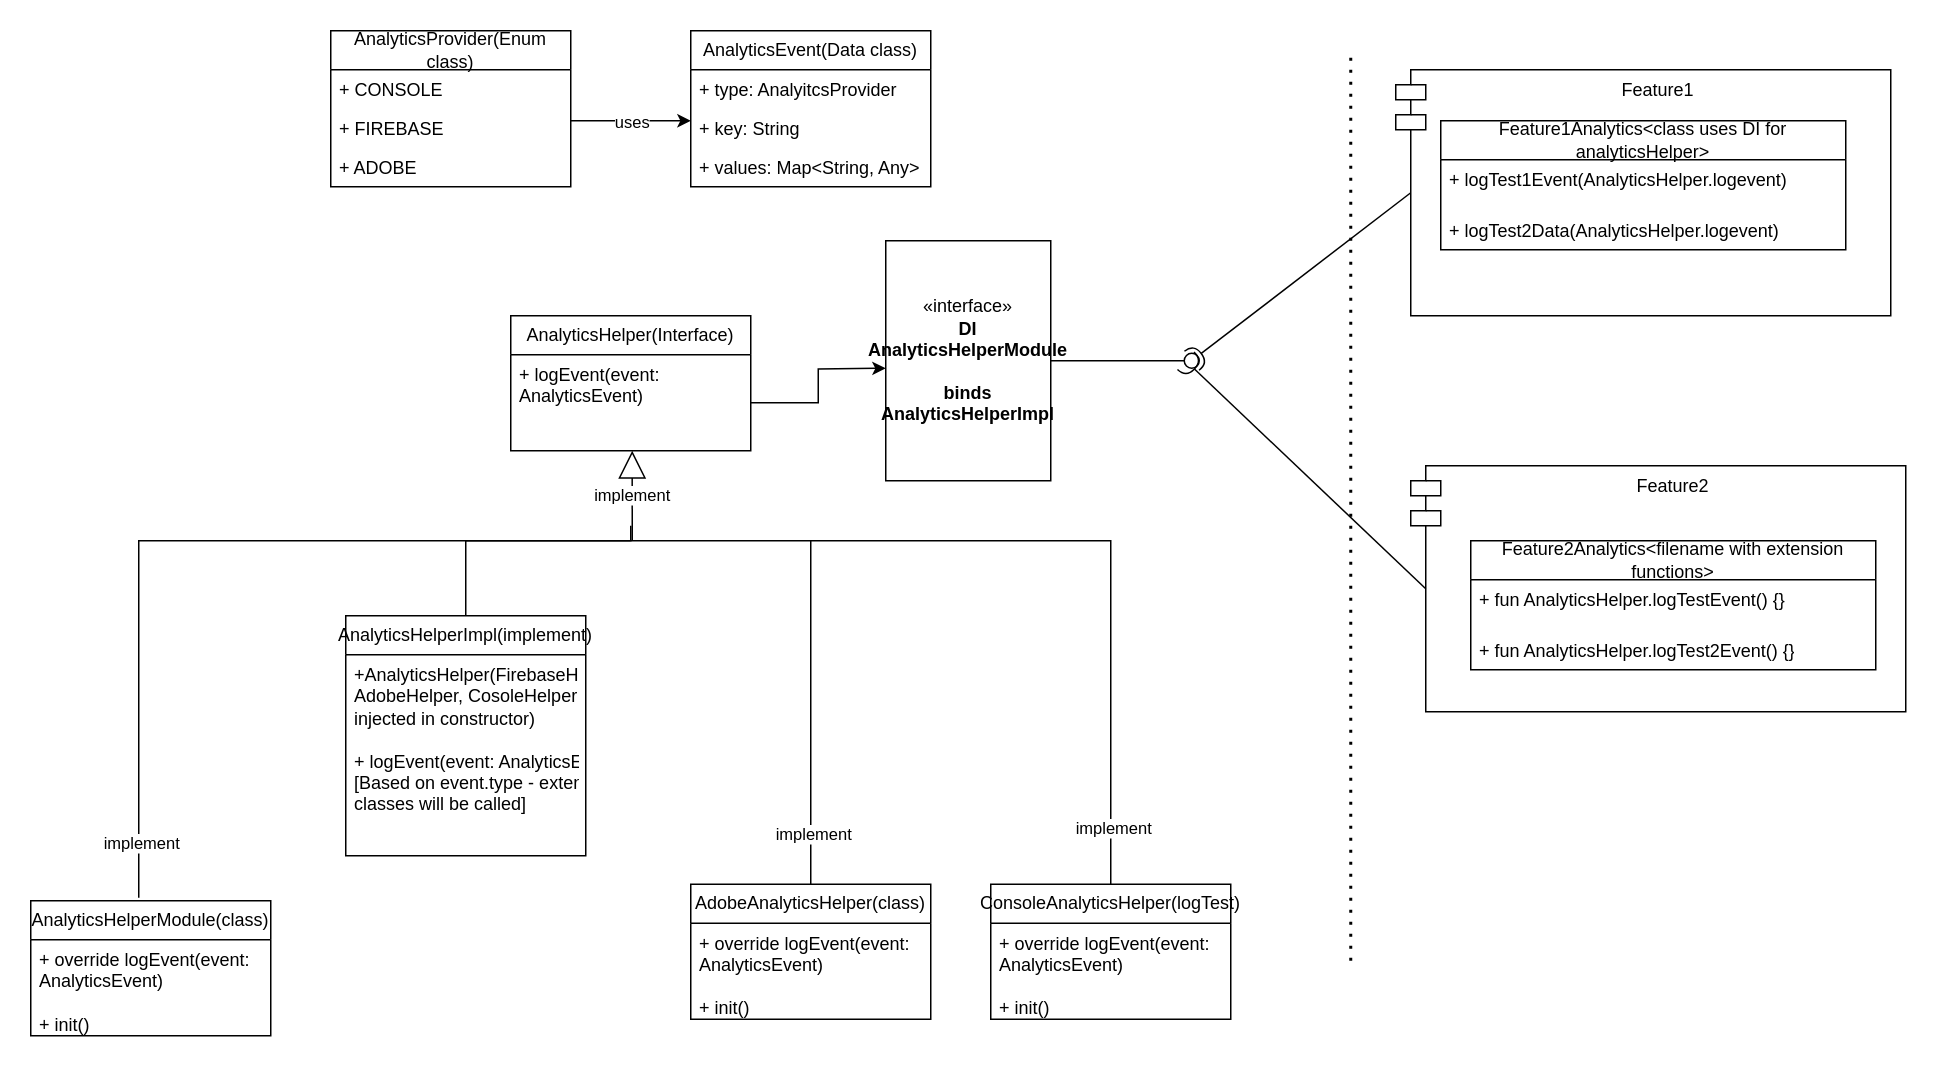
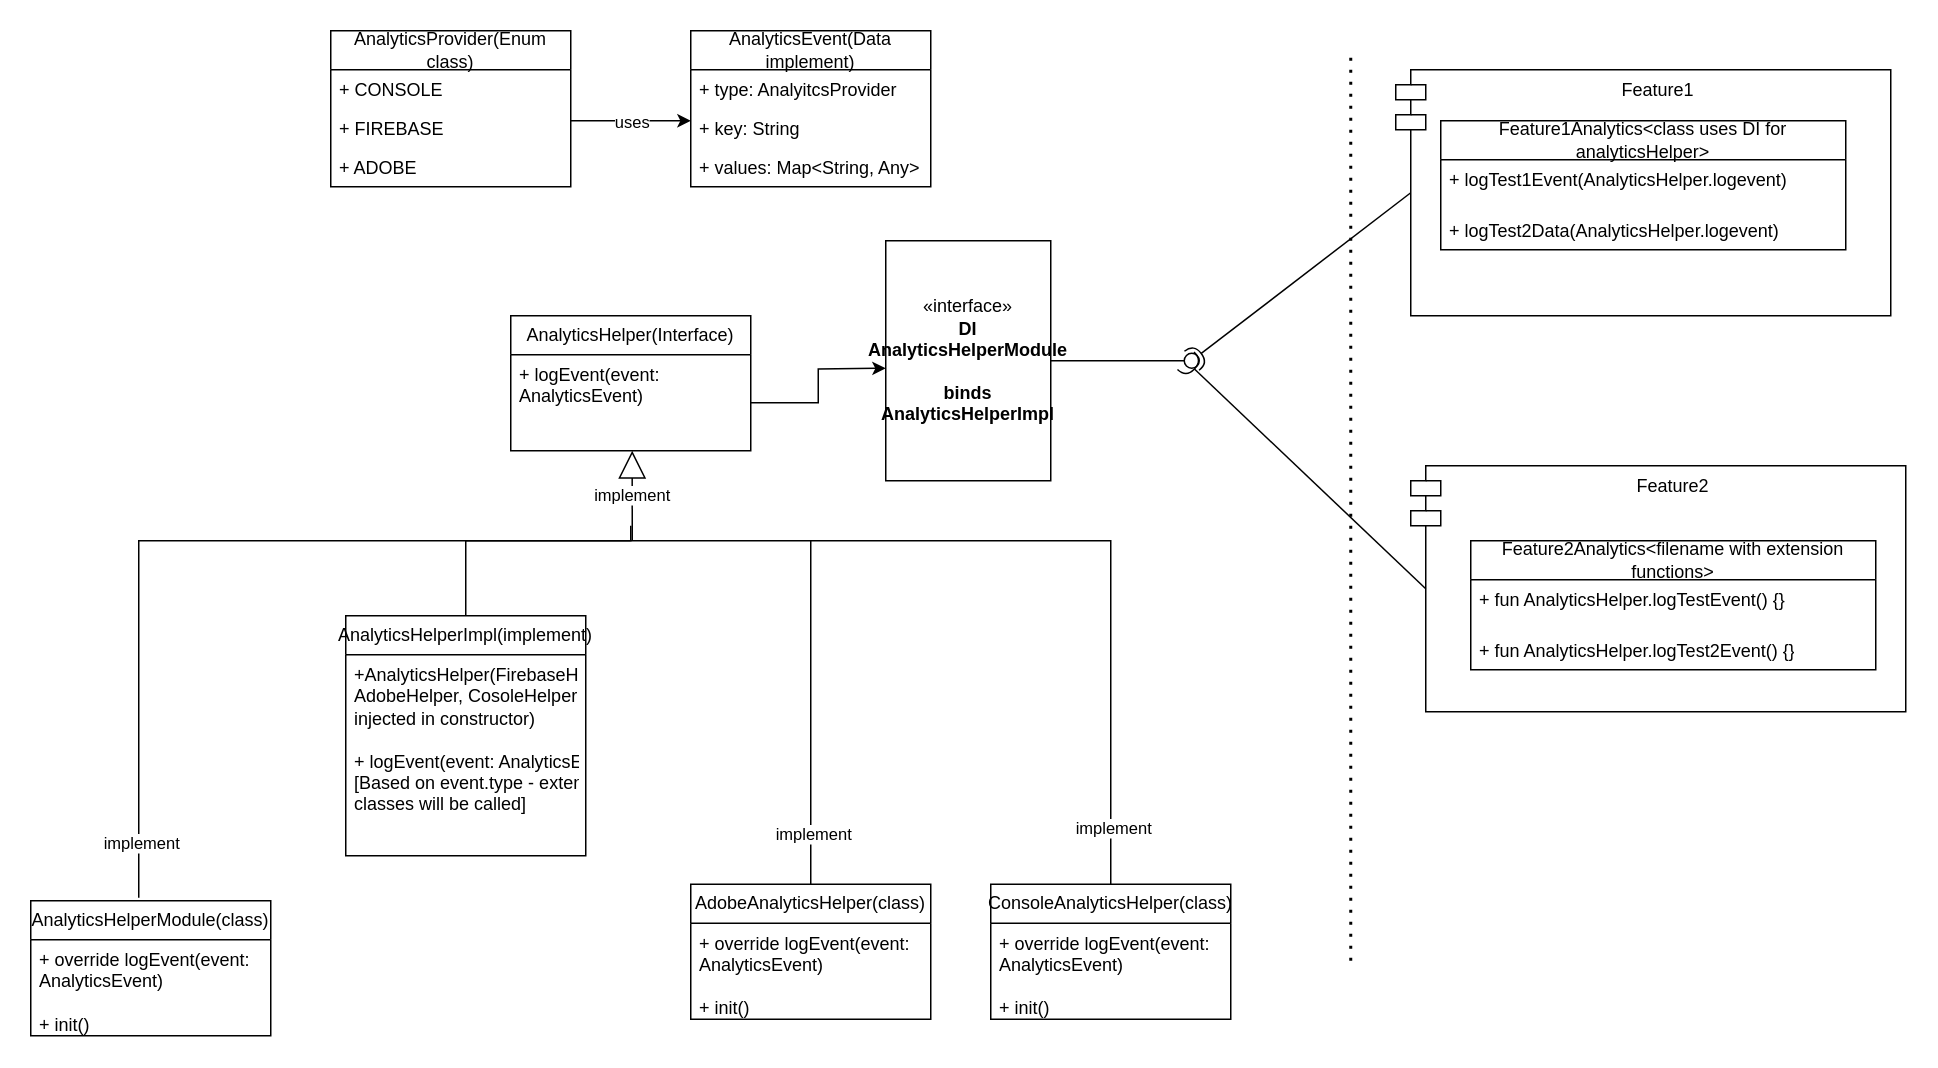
node "AnalyticsEvent(Data class)": label "AnalyticsEvent(Data class)" -> "AnalyticsEvent(Data implement)"
node "ConsoleAnalyticsHelper(logTest)": label "ConsoleAnalyticsHelper(logTest)" -> "ConsoleAnalyticsHelper(class)"
